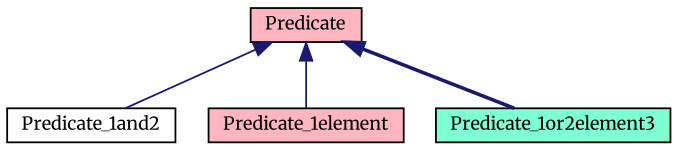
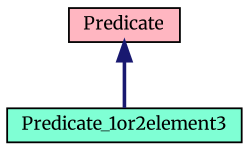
node "Predicate_1and2": removed
node "Predicate_1element": removed
